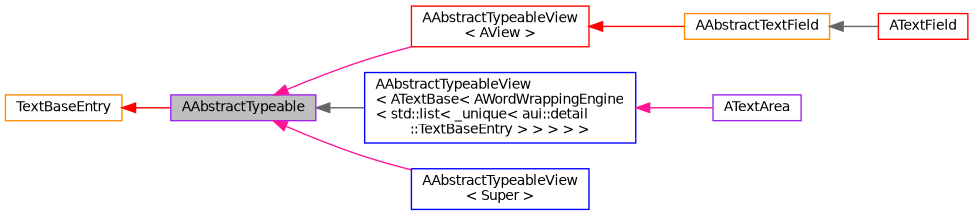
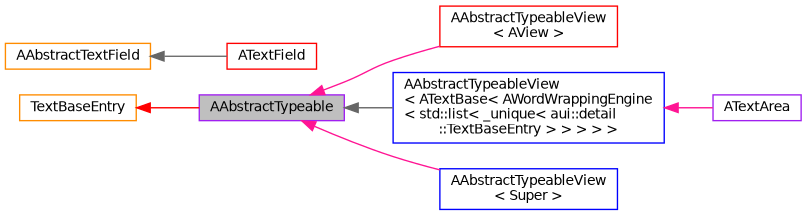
edge "AAbstractTextField" -> "AAbstractTypeableView < AView >": removed
